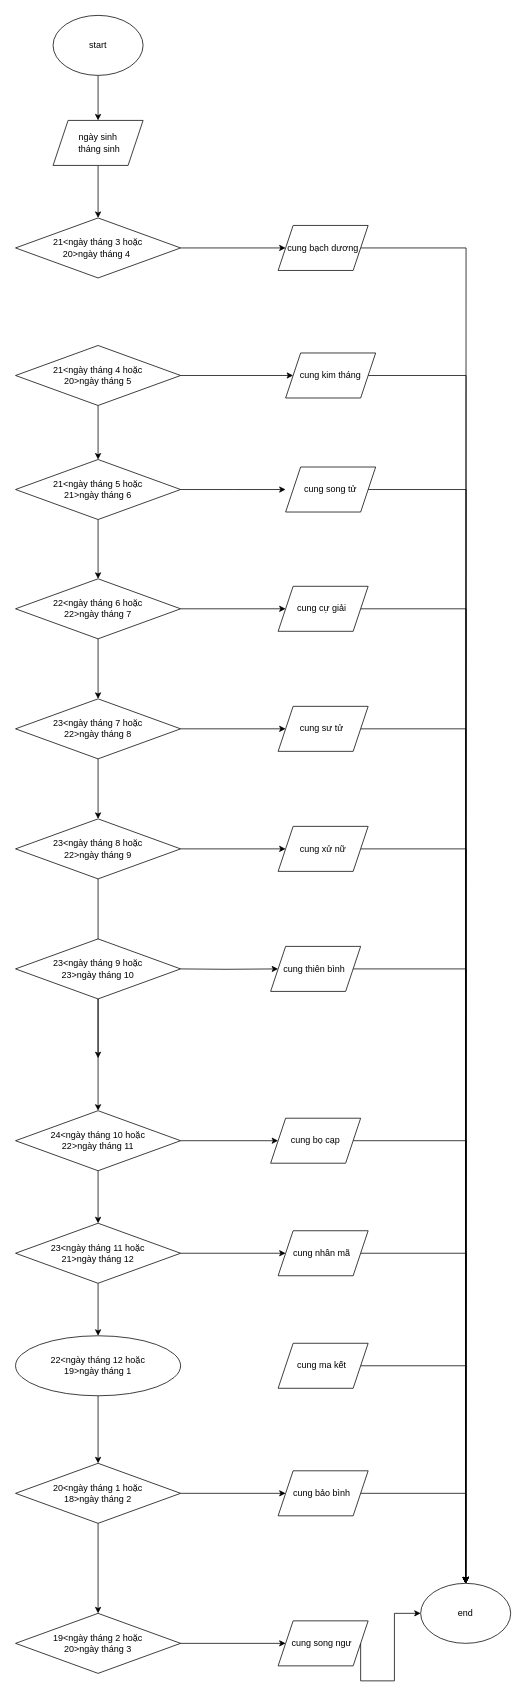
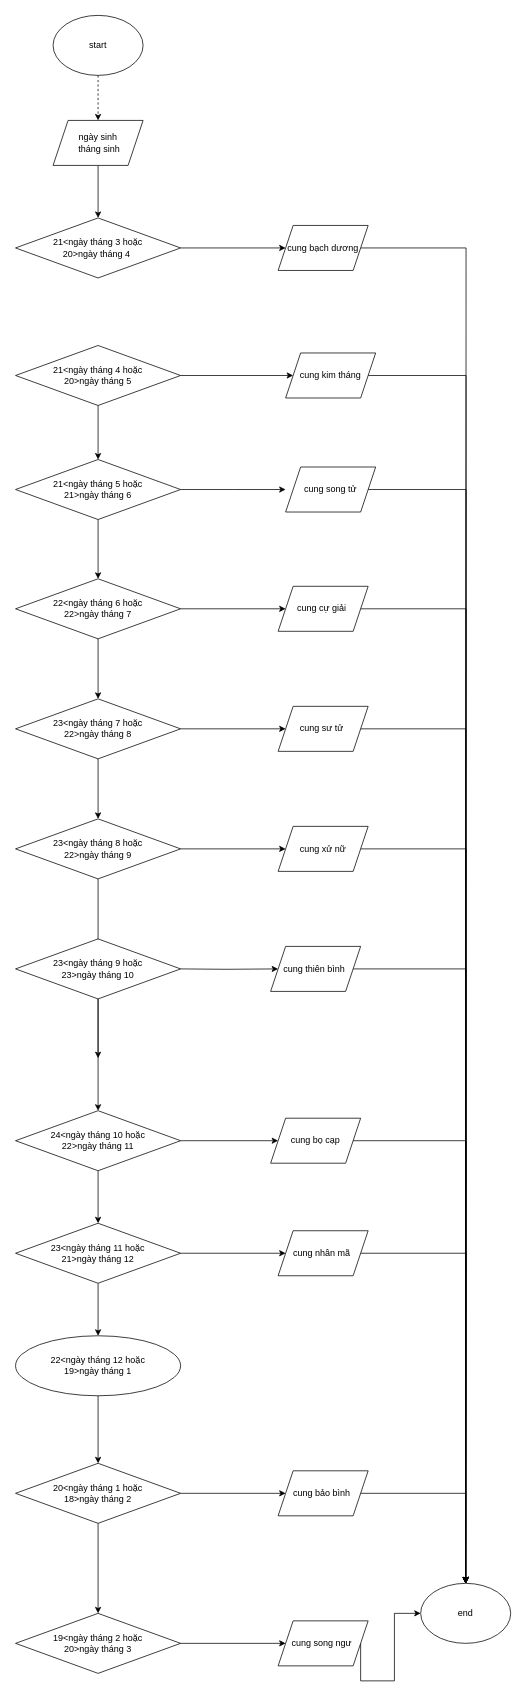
edge "start" -> "ngày sinh tháng sinh": style solid -> dashed
node "cung ma kết": removed
edge "cung ma kết" -> "end": removed
